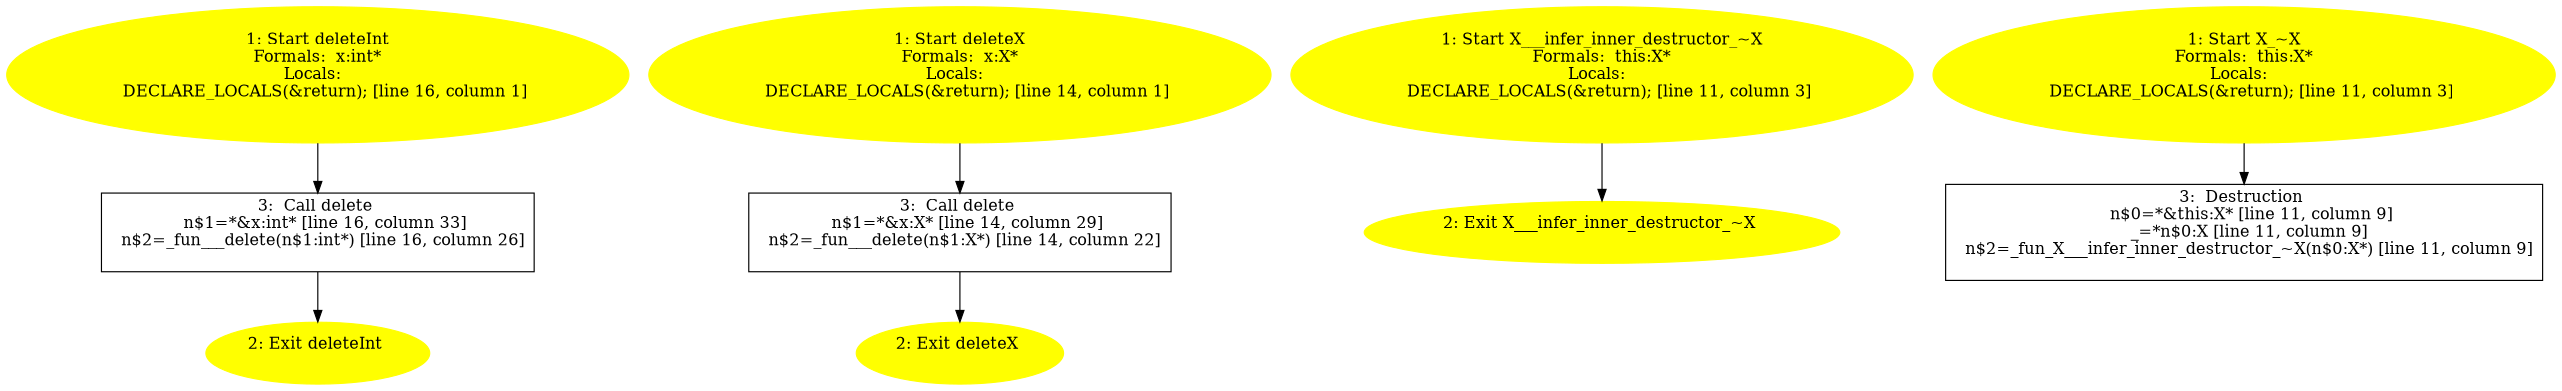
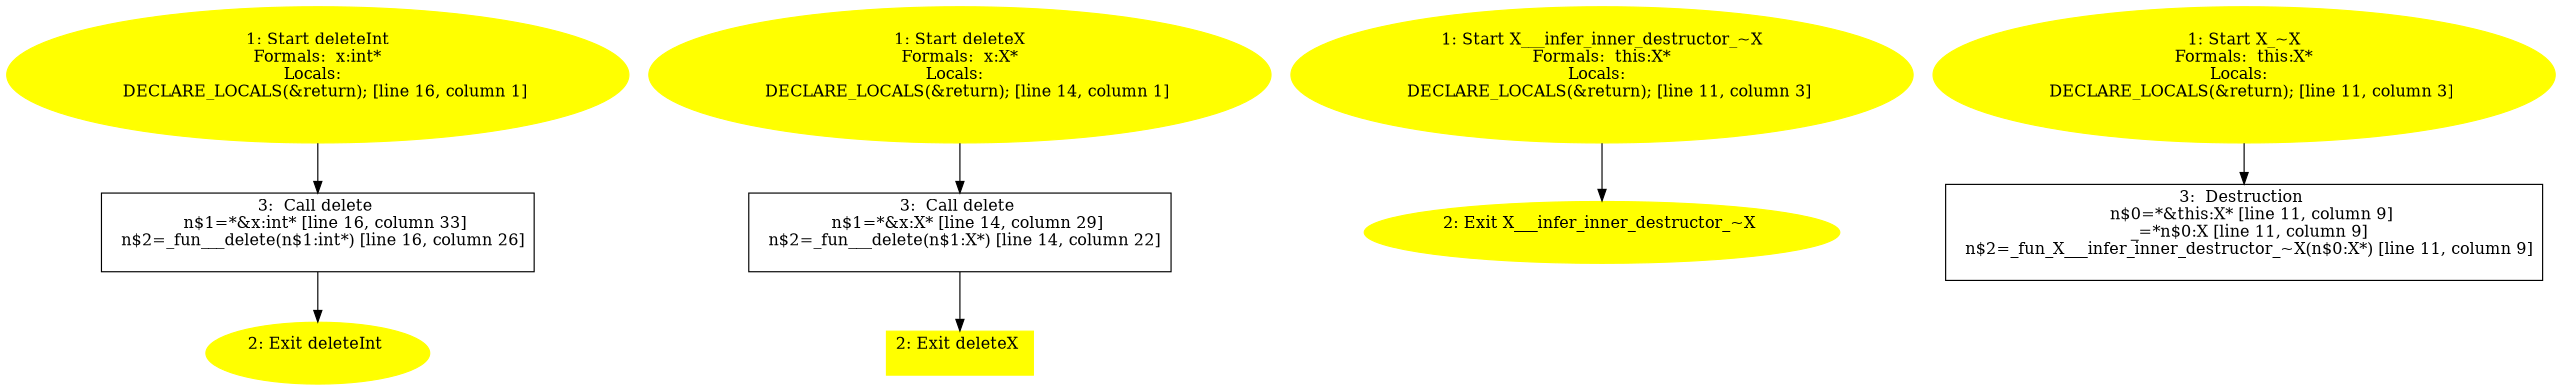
node "2: Exit deleteX": shape ellipse -> box
